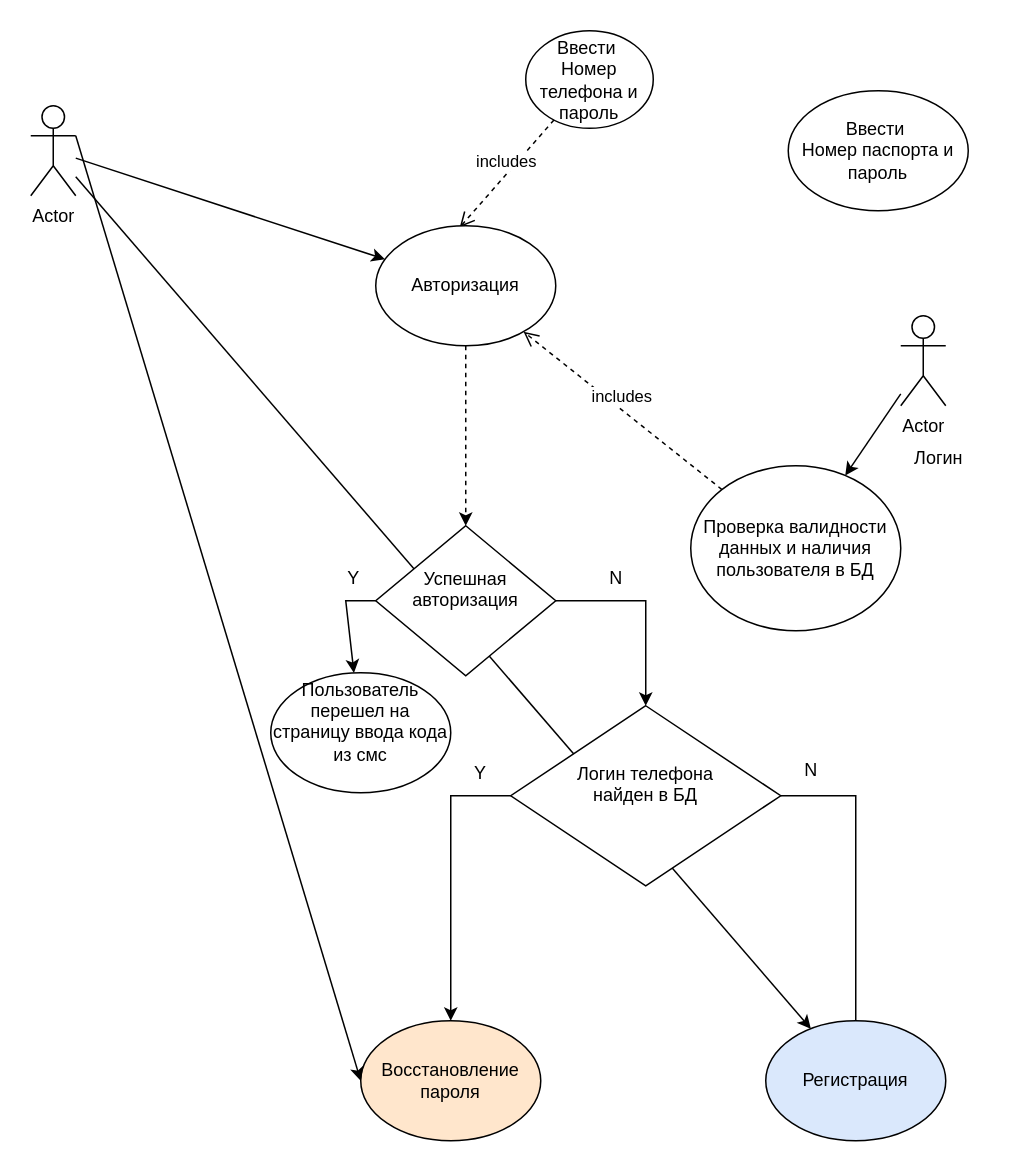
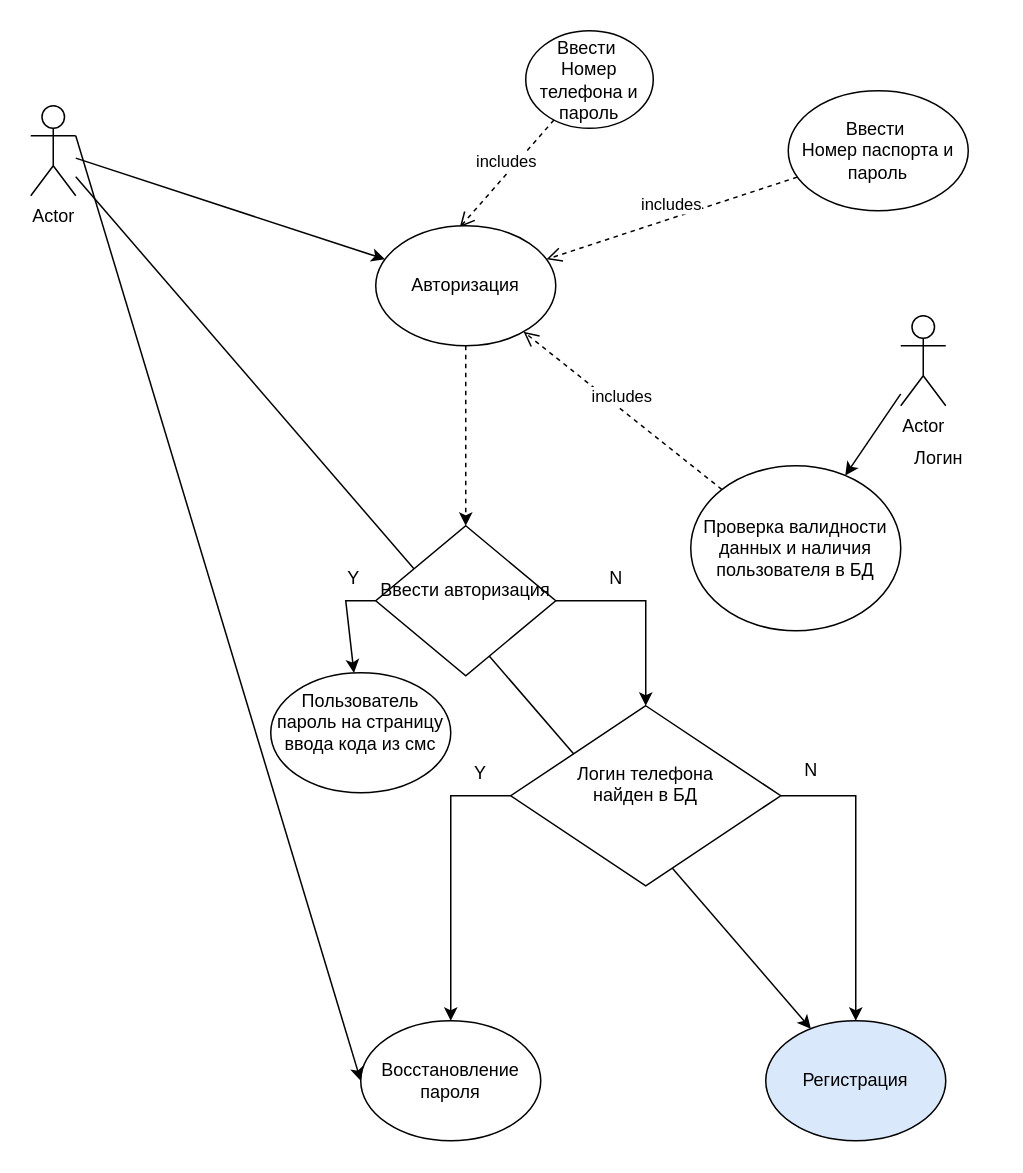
edge "Ввести Номер паспорта и пароль" -> "Авторизация": added, label "includes"
node "Успешная авторизация": label "Успешная авторизация" -> "Ввести авторизация"
node "Пользователь перешел на страницу ввода кода из смс": label "Пользователь перешел на страницу ввода кода из смс" -> "Пользователь пароль на страницу ввода кода из смс"
edge "Логин телефона найден в БД" -- "Регистрация": arrowhead none -> classic
node "Восстановление пароля": fillcolor #ffe6cc -> #ffffff
